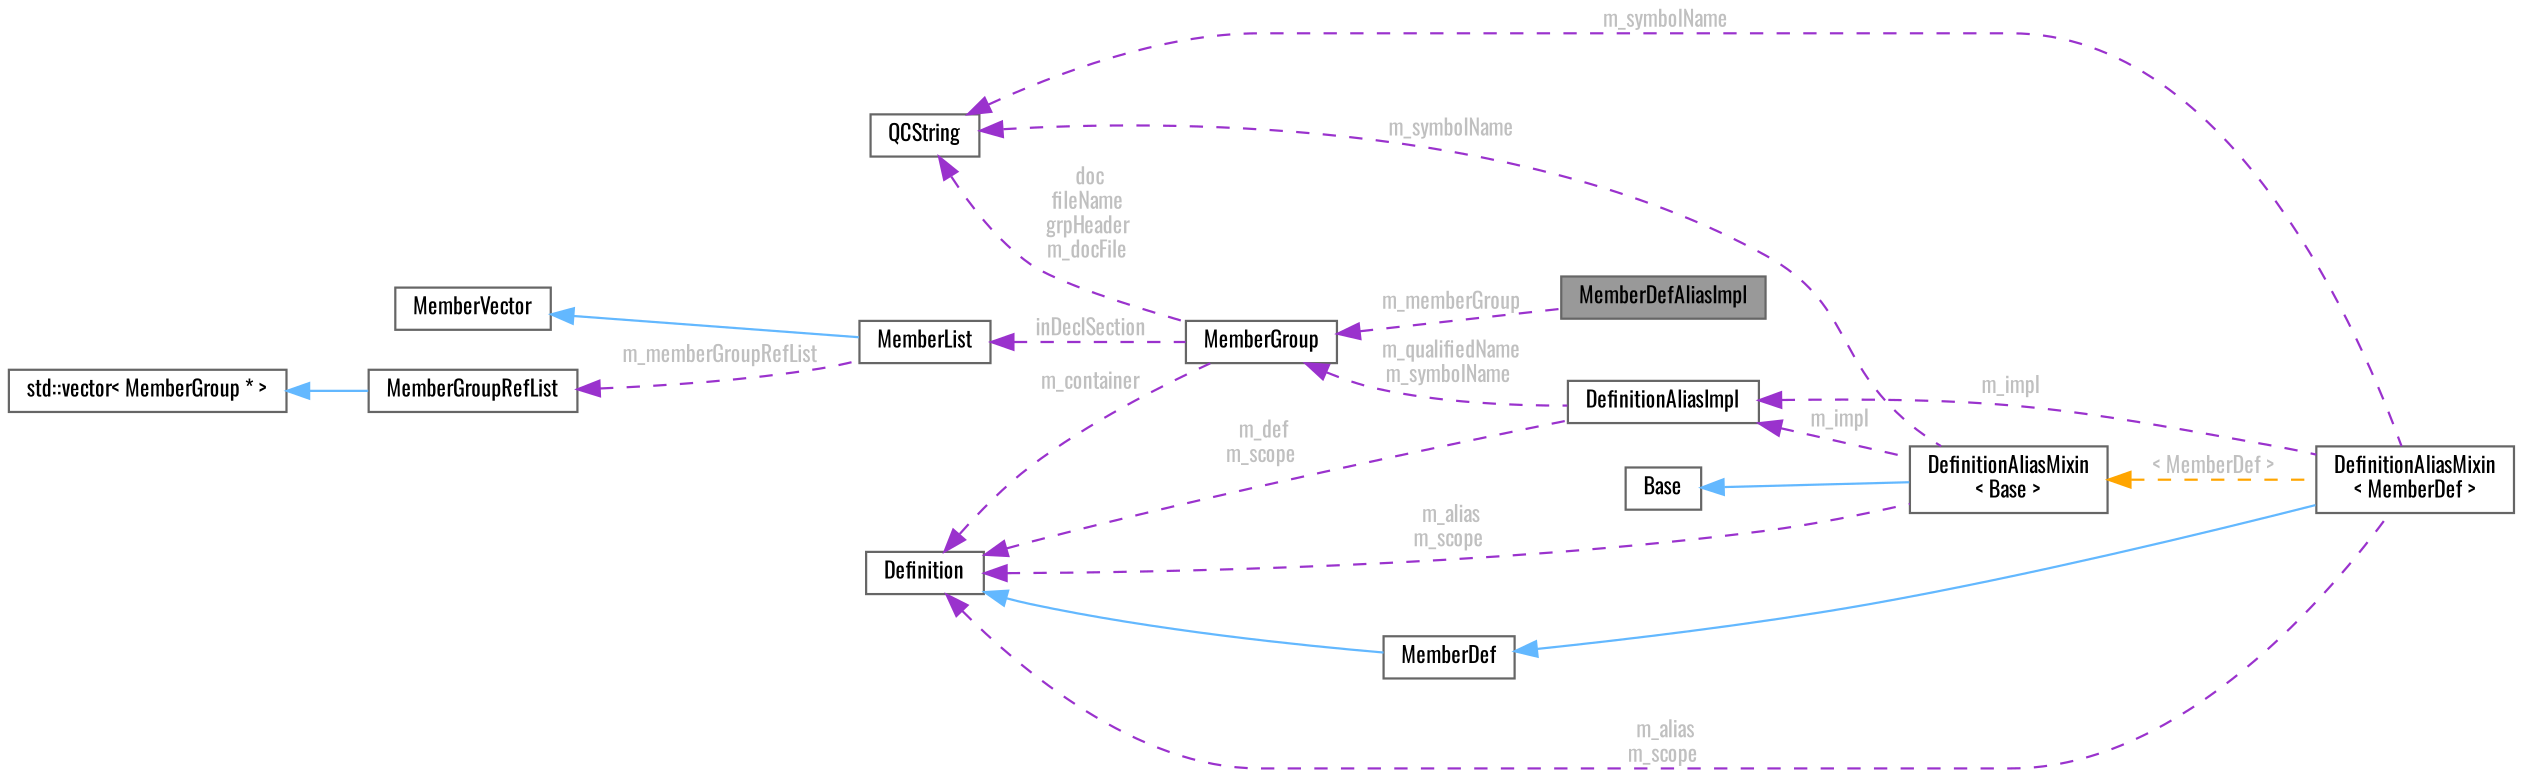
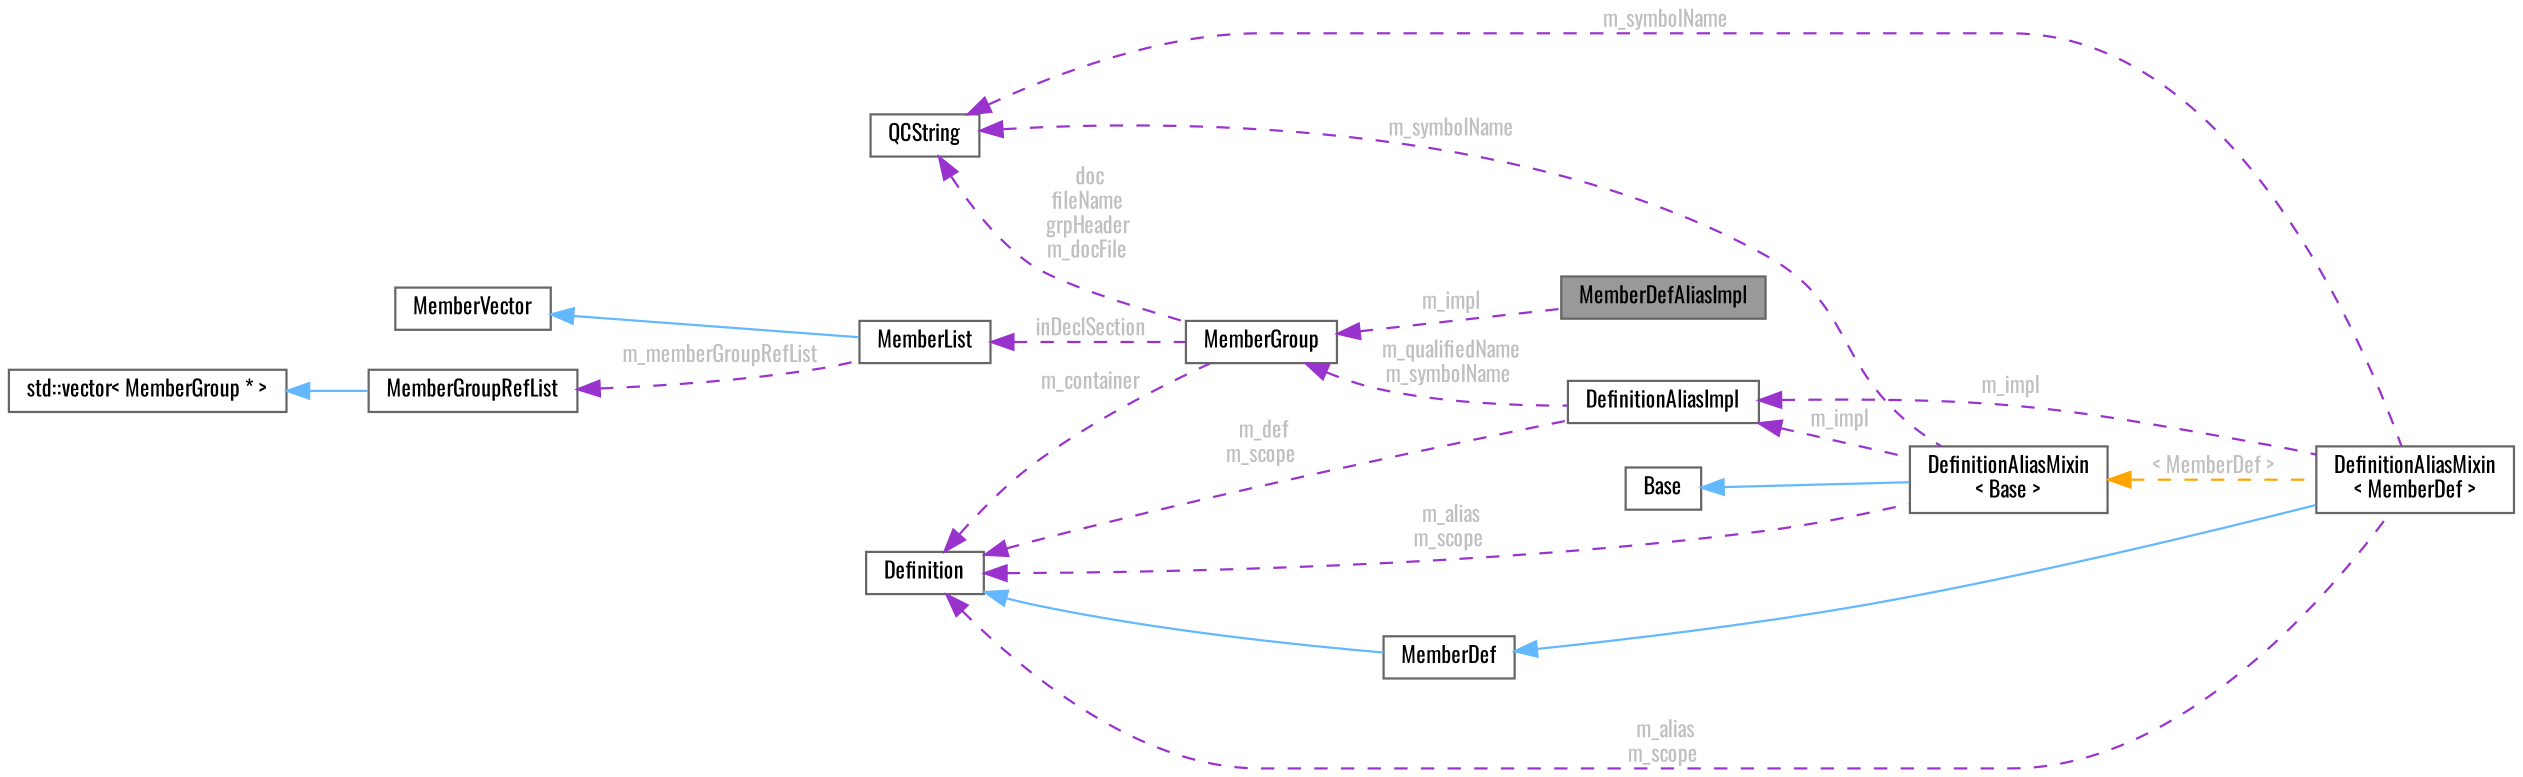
edge "MemberDefAliasImpl" -> "MemberGroup": label " m_memberGroup" -> " m_impl"
